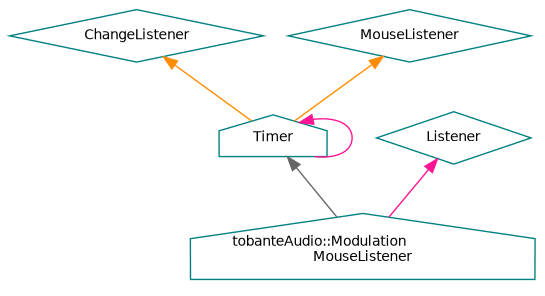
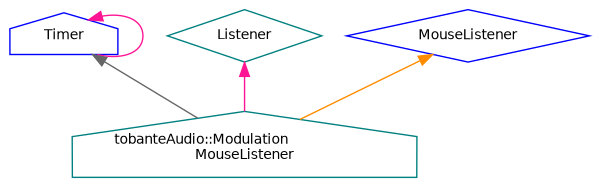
node "ChangeListener": removed
node "MouseListener": color teal -> blue
edge "Timer" -> "MouseListener": now "tobanteAudio::Modulation MouseListener" -> "MouseListener"
node "Timer": color teal -> blue
